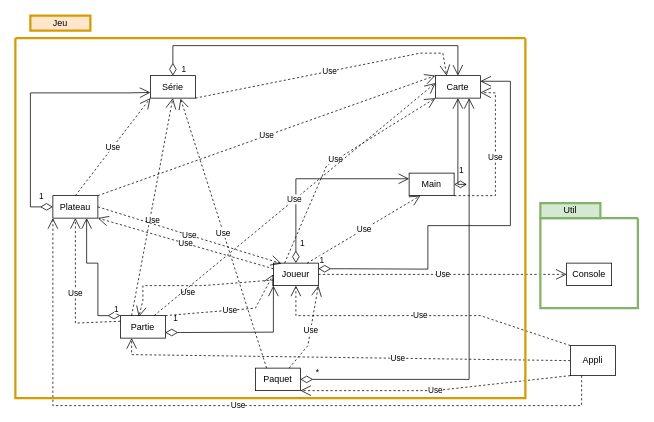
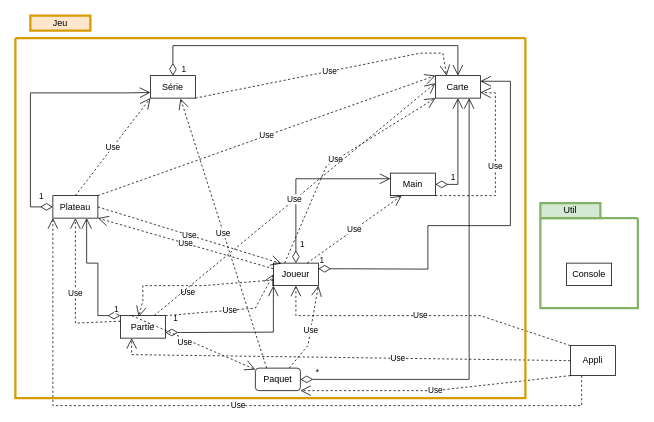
node "Main": moved (432, 184) -> (413, 184)
edge "Partie" -> "Série": now "Partie" -> "Paquet"
edge "Joueur" -> "Console": removed, label "Use"
node "Paquet": shape rectangle -> rounded rectangle
